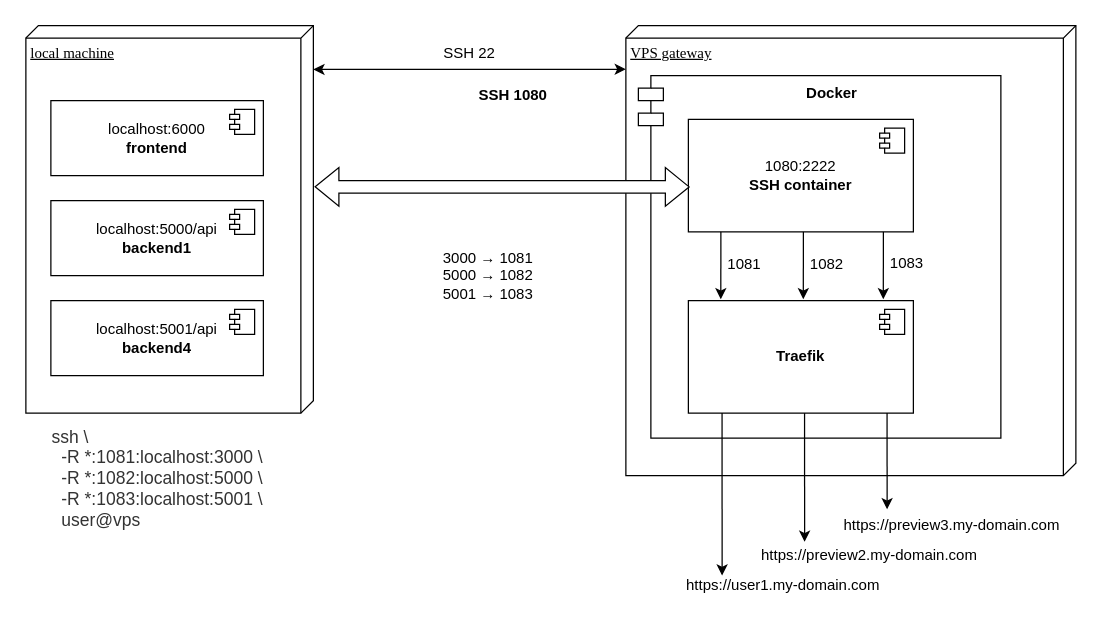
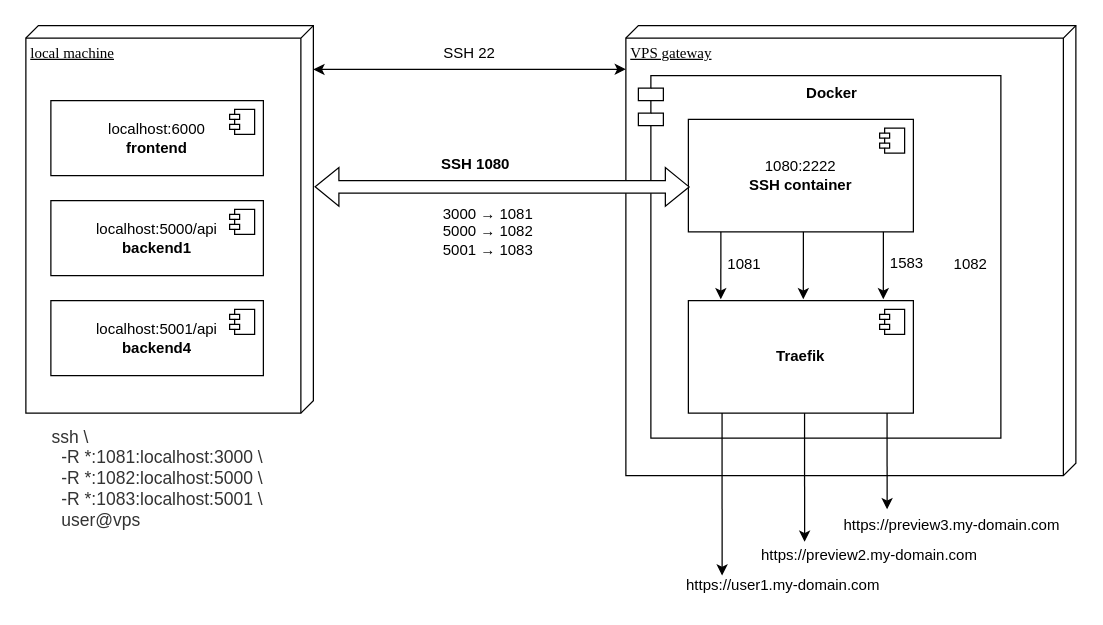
node "SSH 1080": moved (513, 96) -> (476, 164)
node "1083": label "1083" -> "1583"
node "1082": moved (827, 264) -> (971, 264)
node "3000 → 1081 5000 → 1082 5001 → 1083": moved (488, 276) -> (488, 232)
